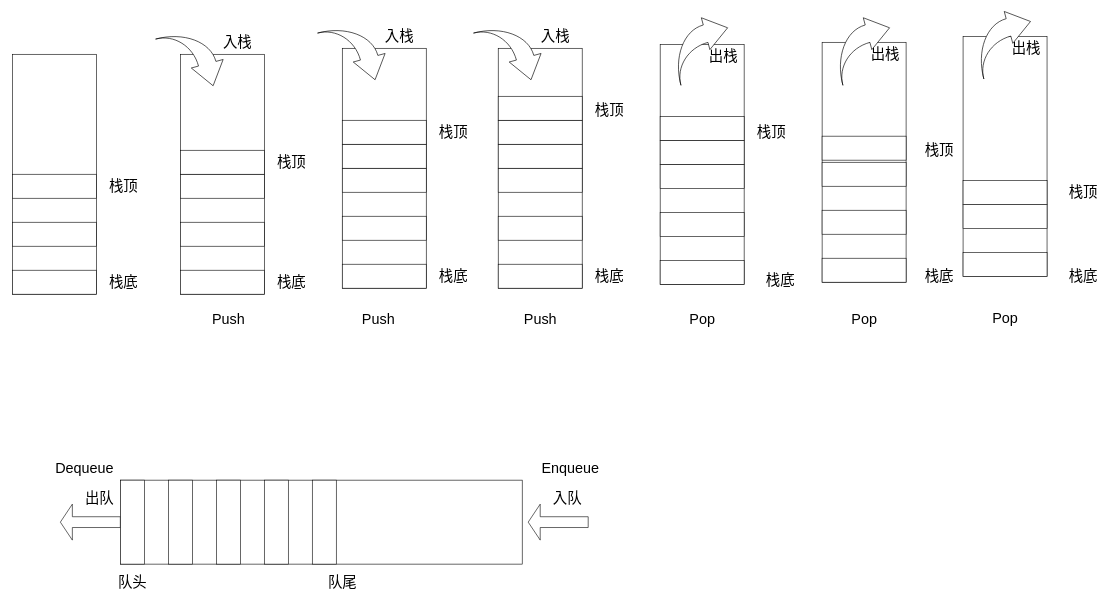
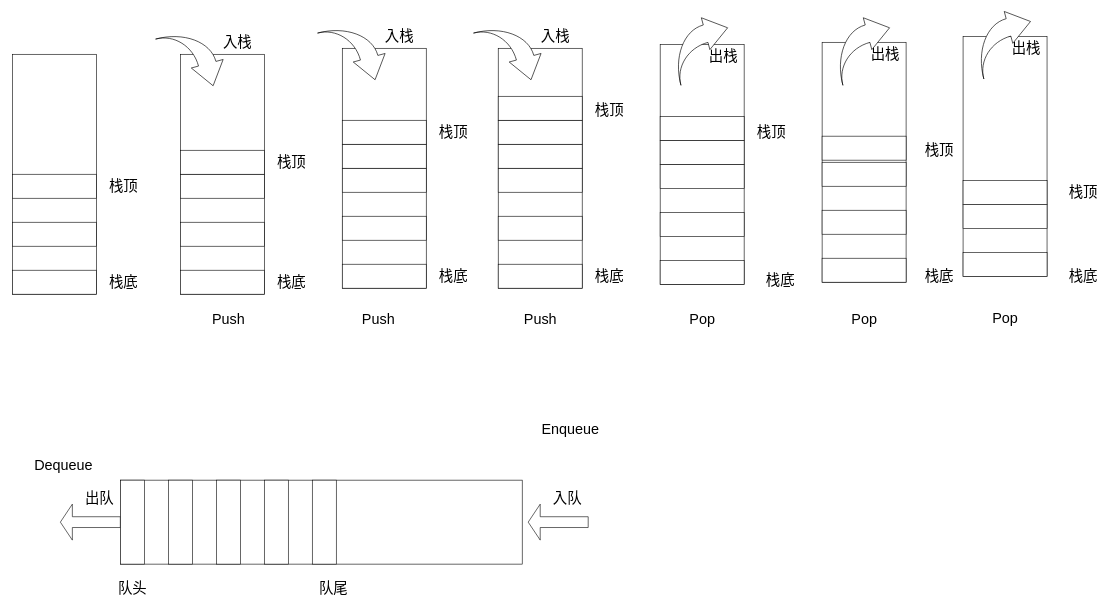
node "Dequeue": moved (84, 468) -> (63, 465)
node "Enqueue": moved (570, 468) -> (570, 429)
node "队头": moved (132, 582) -> (132, 588)
node "队尾": moved (342, 582) -> (333, 588)
